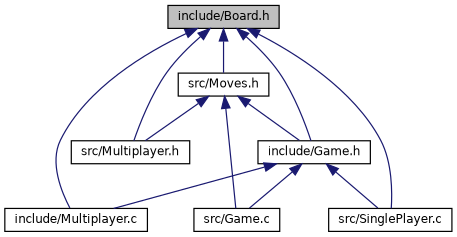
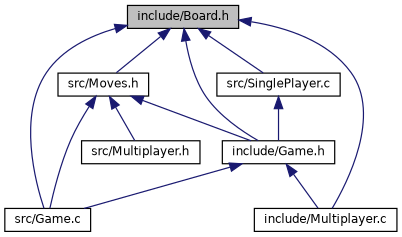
edge "src/Multiplayer.h" -> "include/Board.h": now "src/Game.c" -> "include/Board.h"
edge "src/SinglePlayer.c" -> "include/Game.h": reversed
